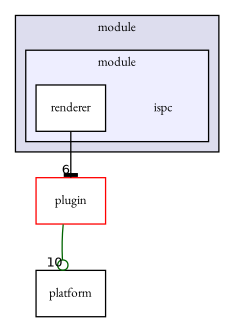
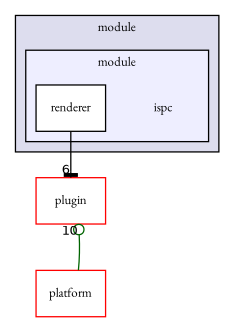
edge "plugin" -> "platform": reversed
node "platform": color black -> red
